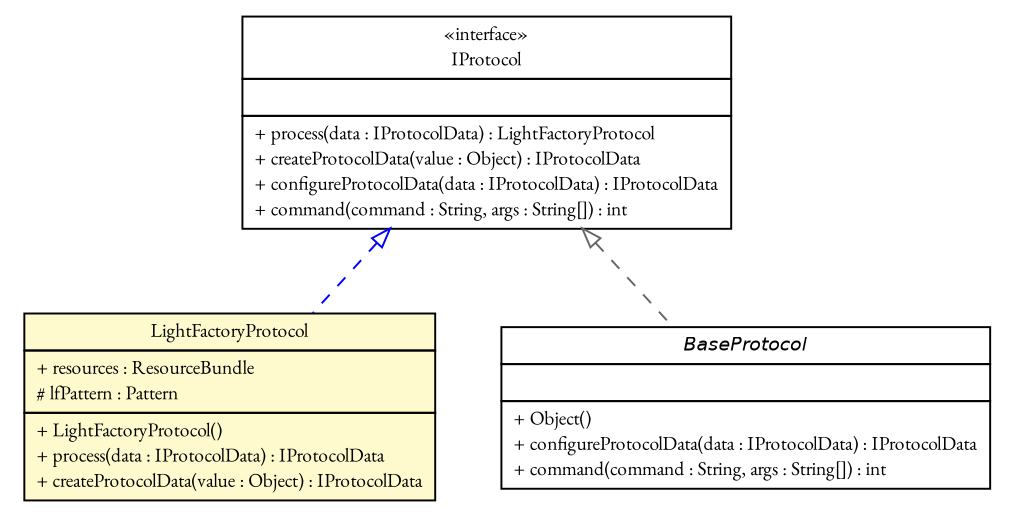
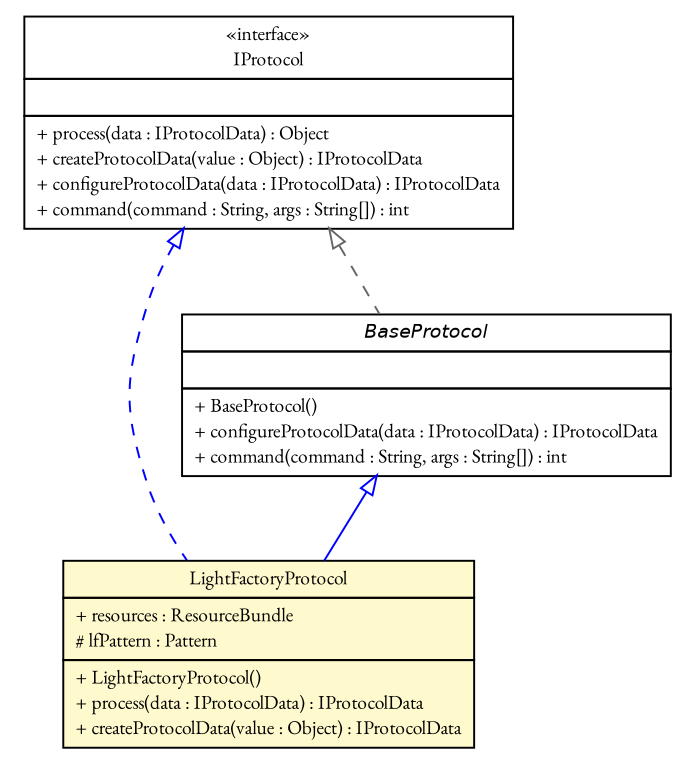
node "IProtocol": text "+ process(data : IProtocolData) : LightFactoryProtocol" -> "+ process(data : IProtocolData) : Object"
node "BaseProtocol": text "+ Object()" -> "+ BaseProtocol()"
edge "LightFactoryProtocol" -> "BaseProtocol": added
